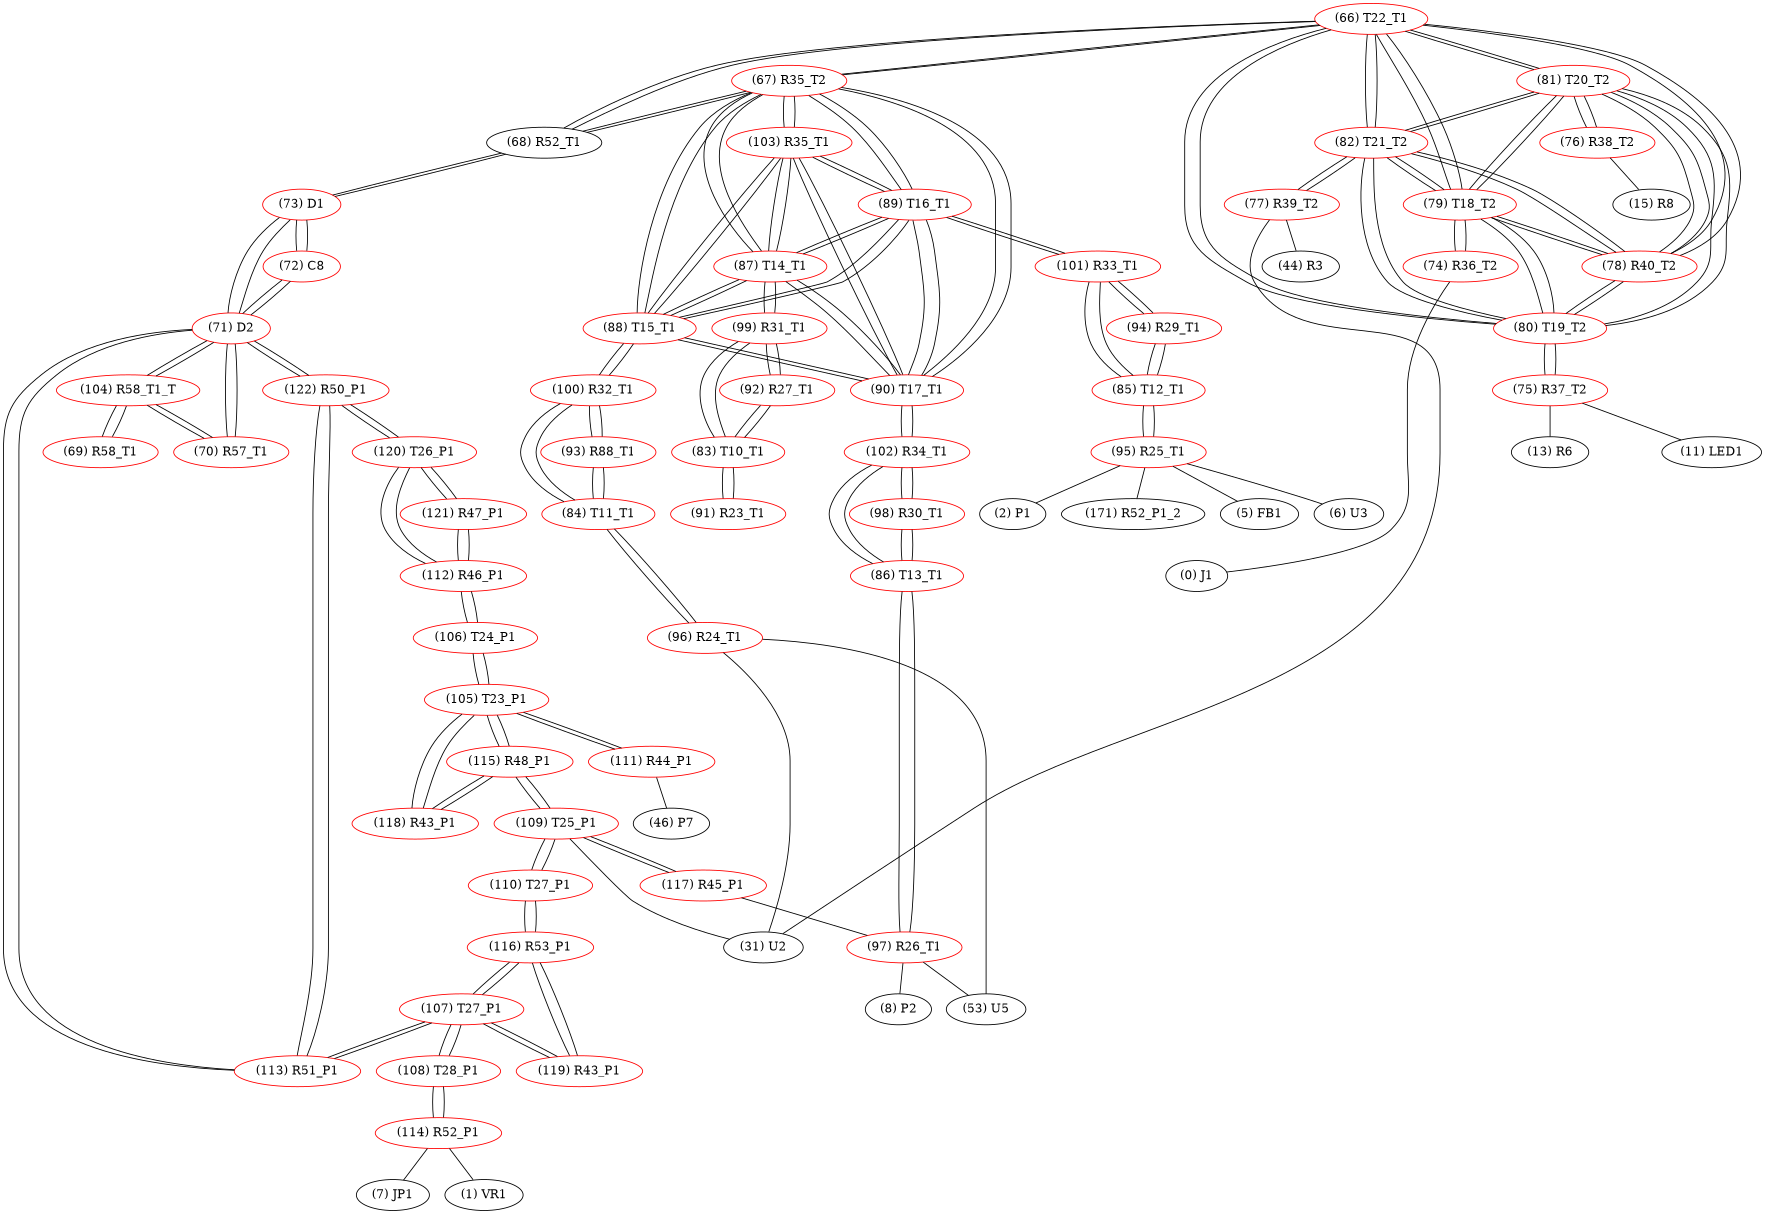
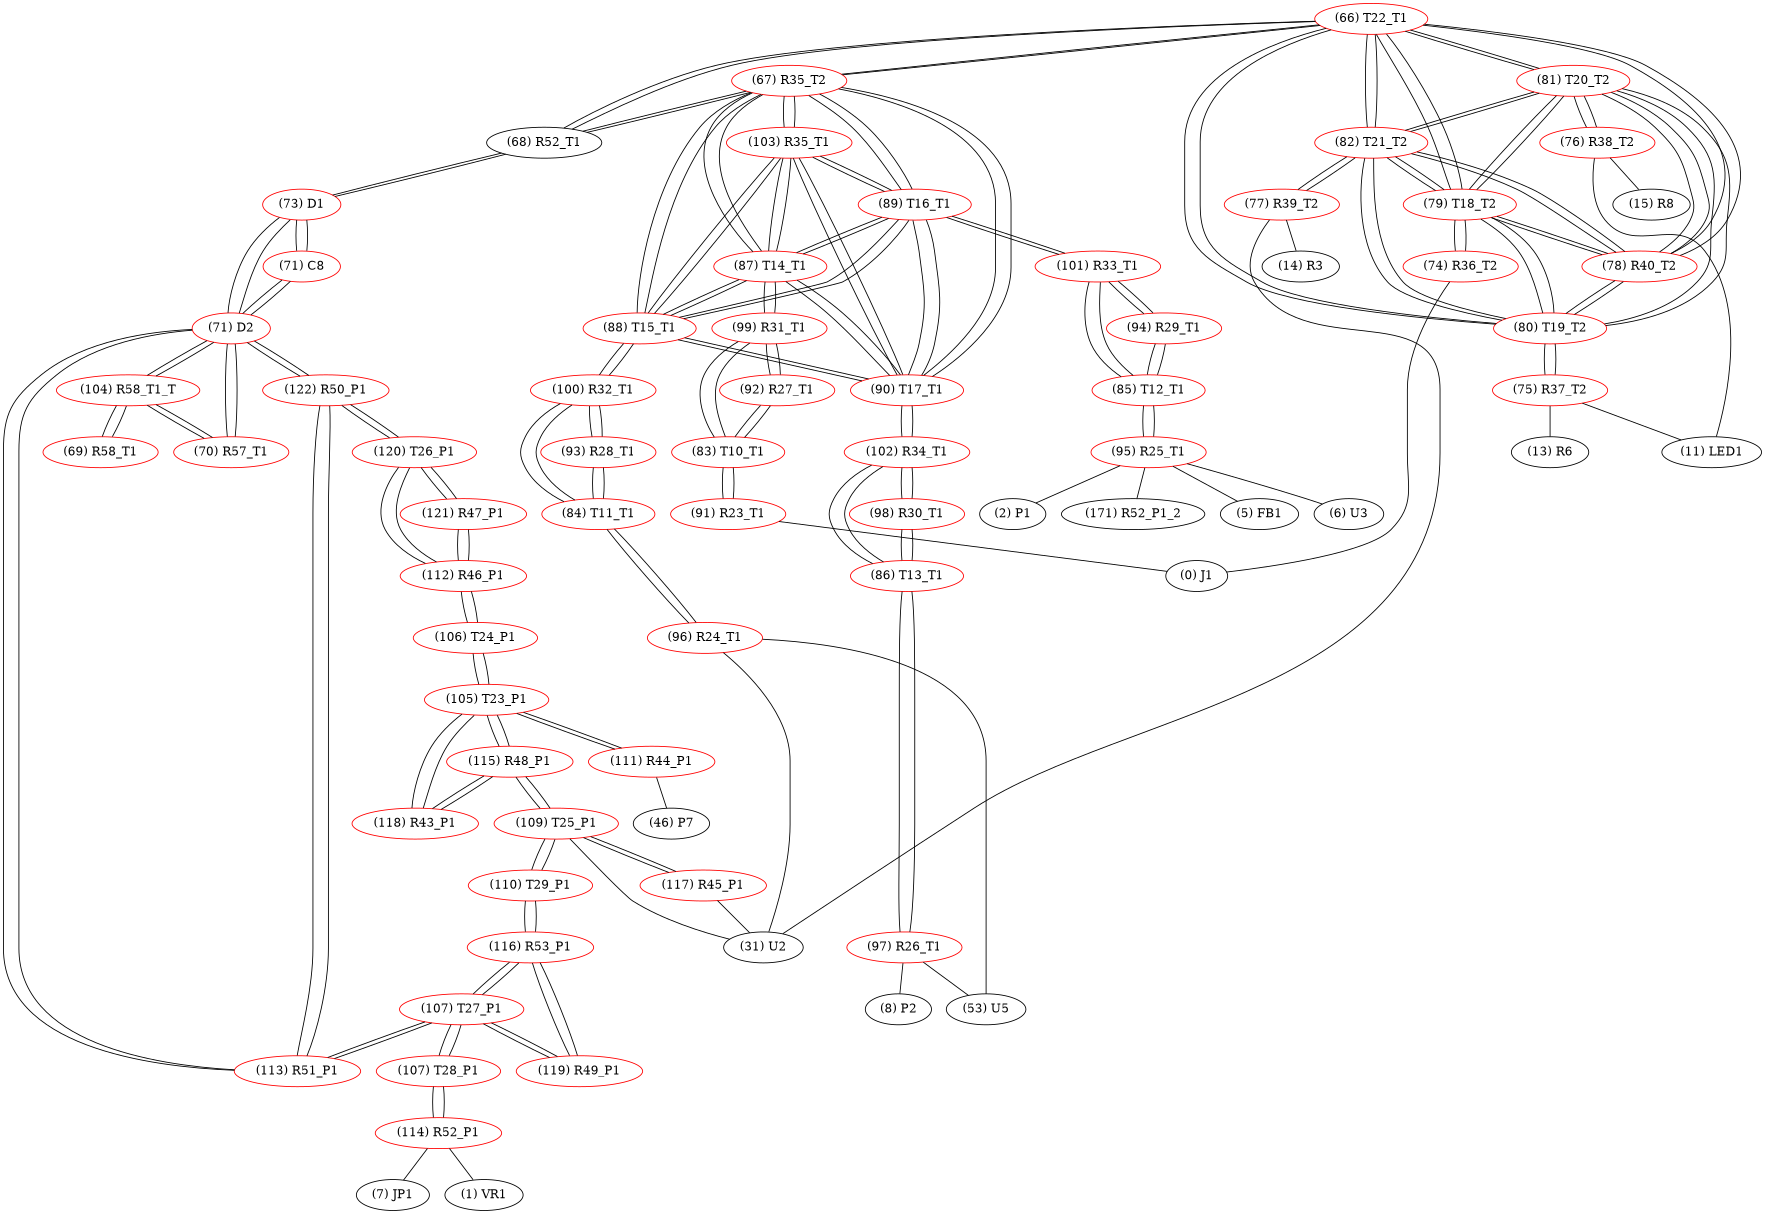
edge "(76) R38_T2" -- "(11) LED1": added
node "(72) C8": label "(72) C8" -> "(71) C8"
node "(44) R3": label "(44) R3" -> "(14) R3"
node "(93) R88_T1": label "(93) R88_T1" -> "(93) R28_T1"
edge "(91) R23_T1" -- "(0) J1": added
node "(110) T27_P1": label "(110) T27_P1" -> "(110) T29_P1"
edge "(117) R45_P1" -- "(97) R26_T1": now "(117) R45_P1" -- "(31) U2"
node "(108) T28_P1": label "(108) T28_P1" -> "(107) T28_P1"
node "(119) R43_P1": label "(119) R43_P1" -> "(119) R49_P1"
